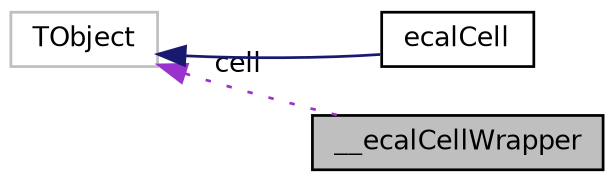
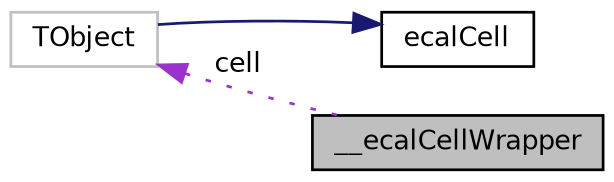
edge "ecalCell" -> "TObject": reversed
